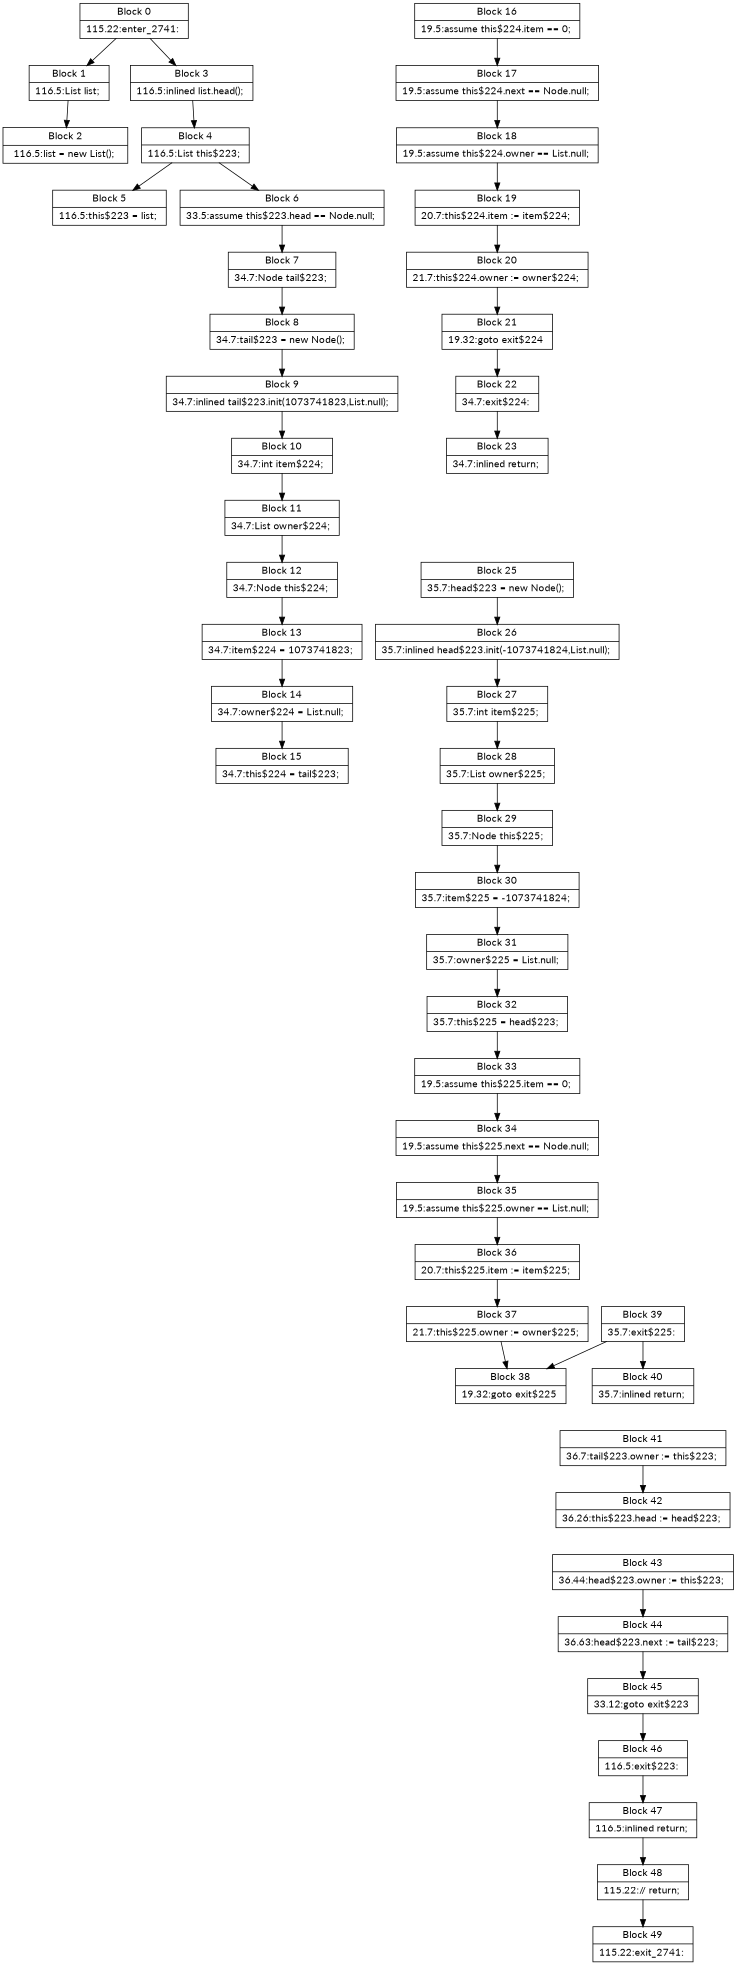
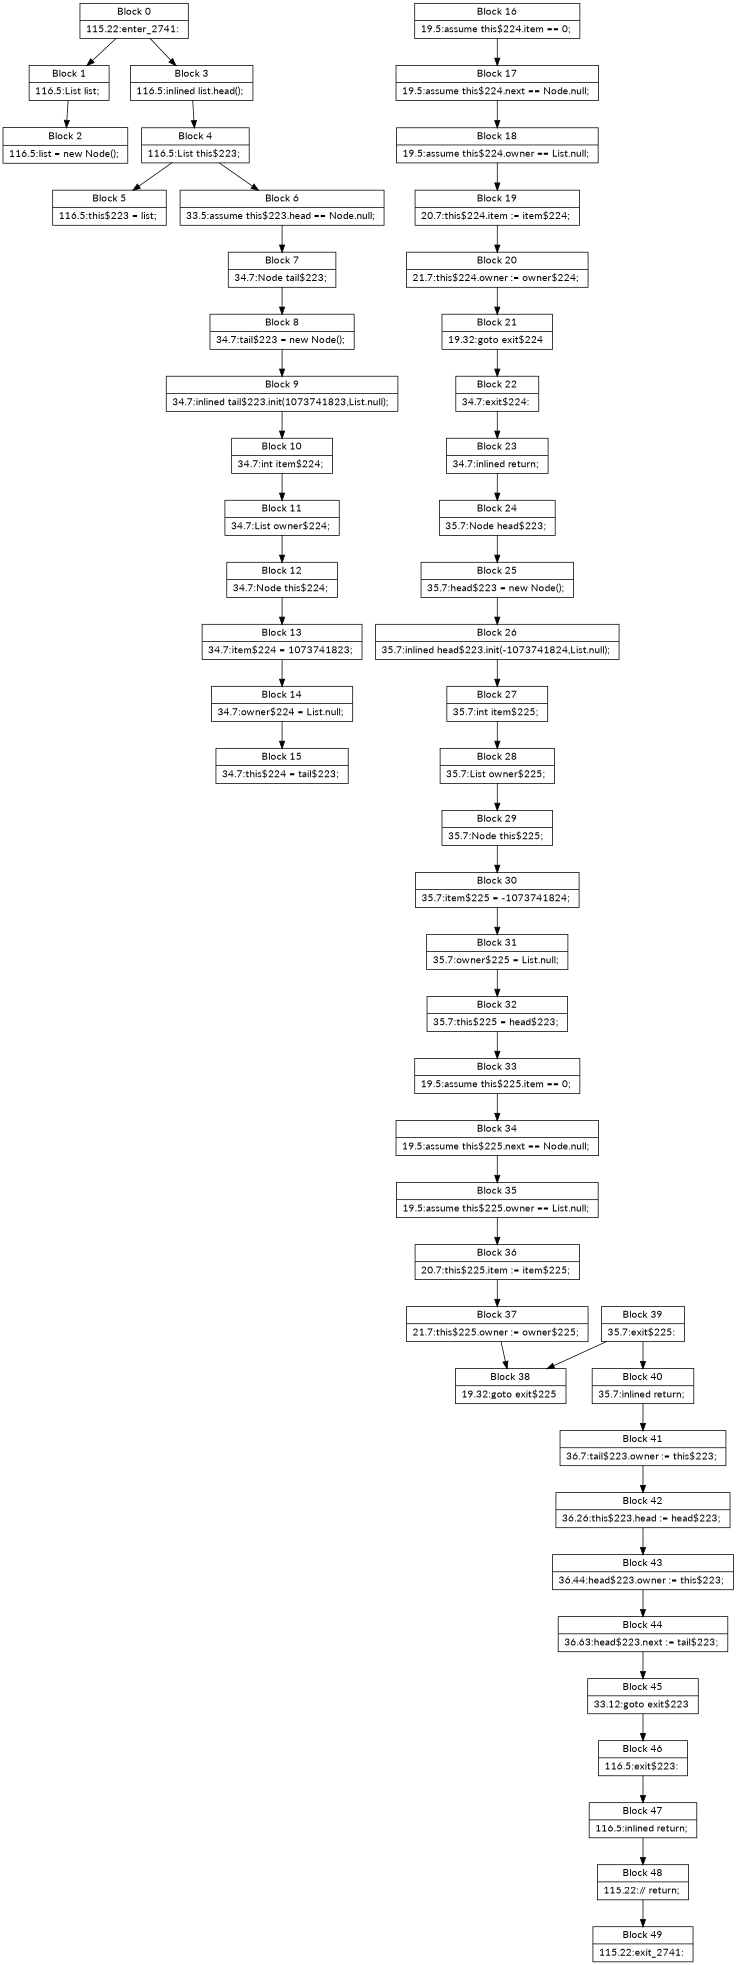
node "Block 2": text "116.5:list = new List();" -> "116.5:list = new Node();"
node "Block 24": added
edge "Block 40" -> "Block 41": added
edge "Block 42" -> "Block 43": added
